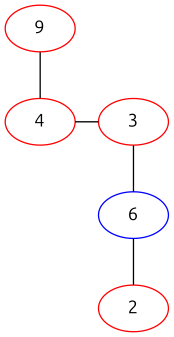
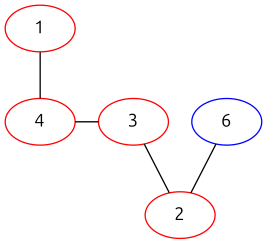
node "9": label "9" -> "1"
edge "3" -- "6": now "3" -- "2"
